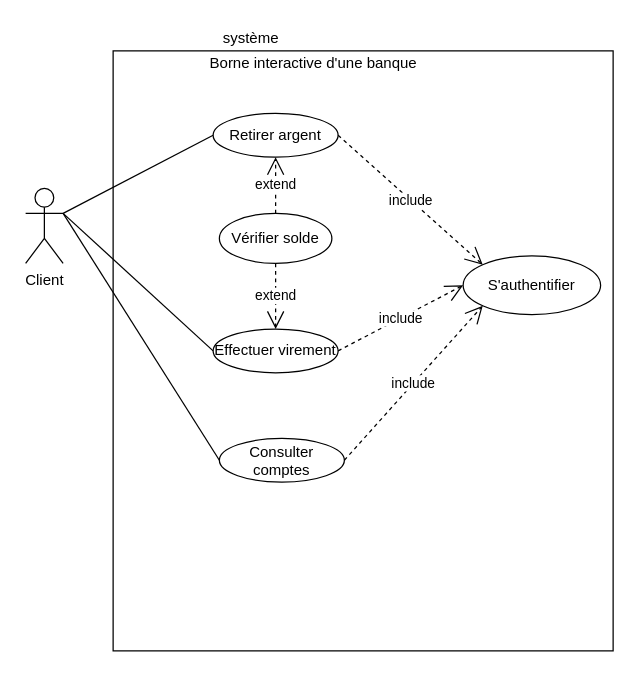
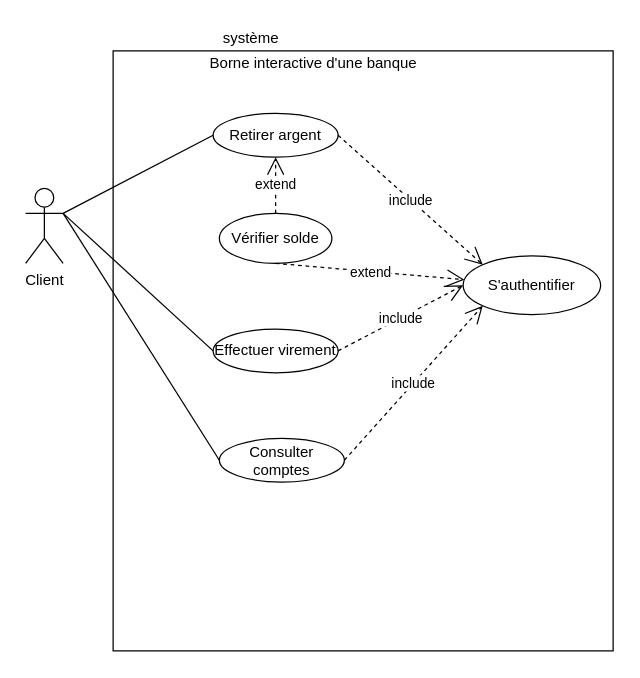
edge "Vérifier solde" -> "Effectuer virement": now "Vérifier solde" -> "S'authentifier"
